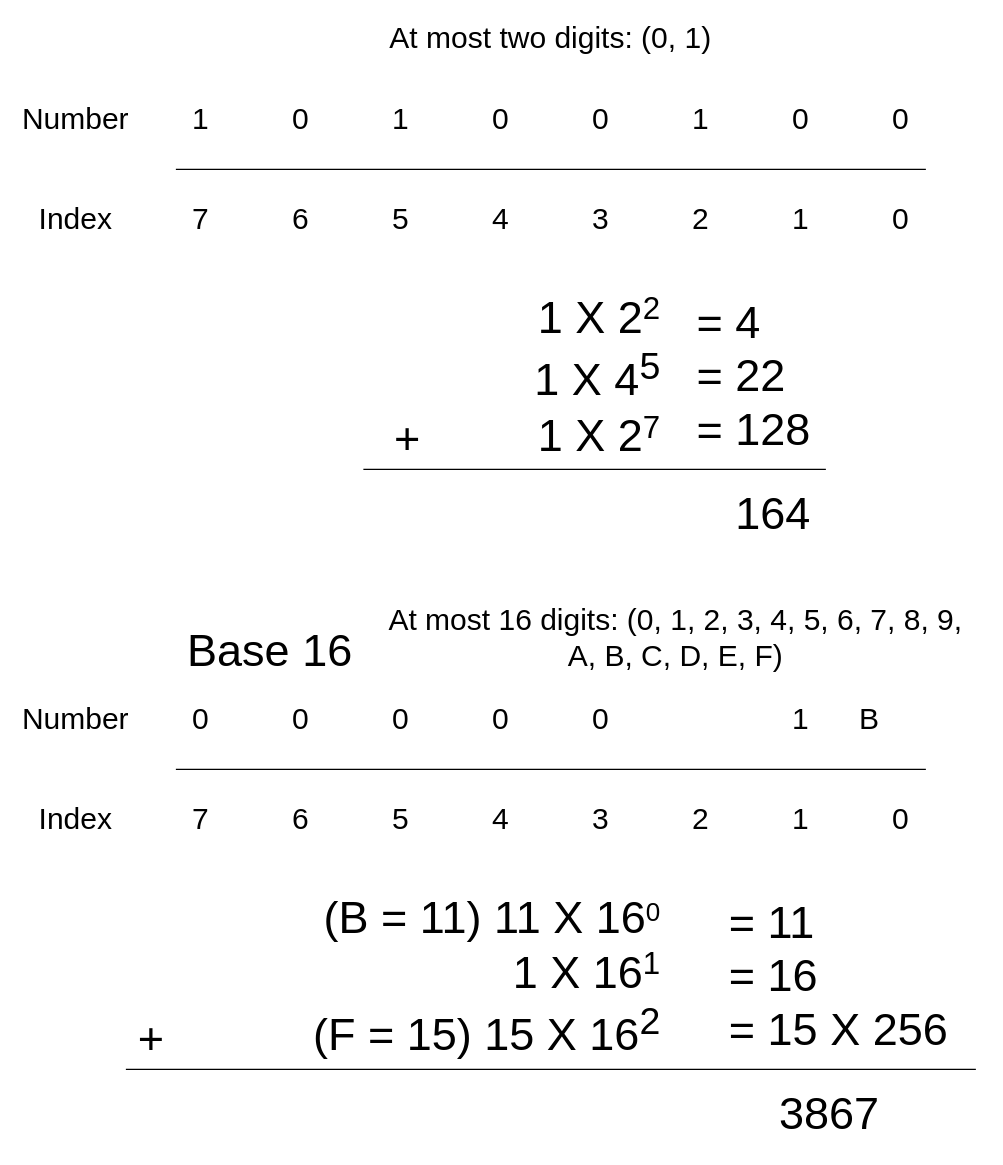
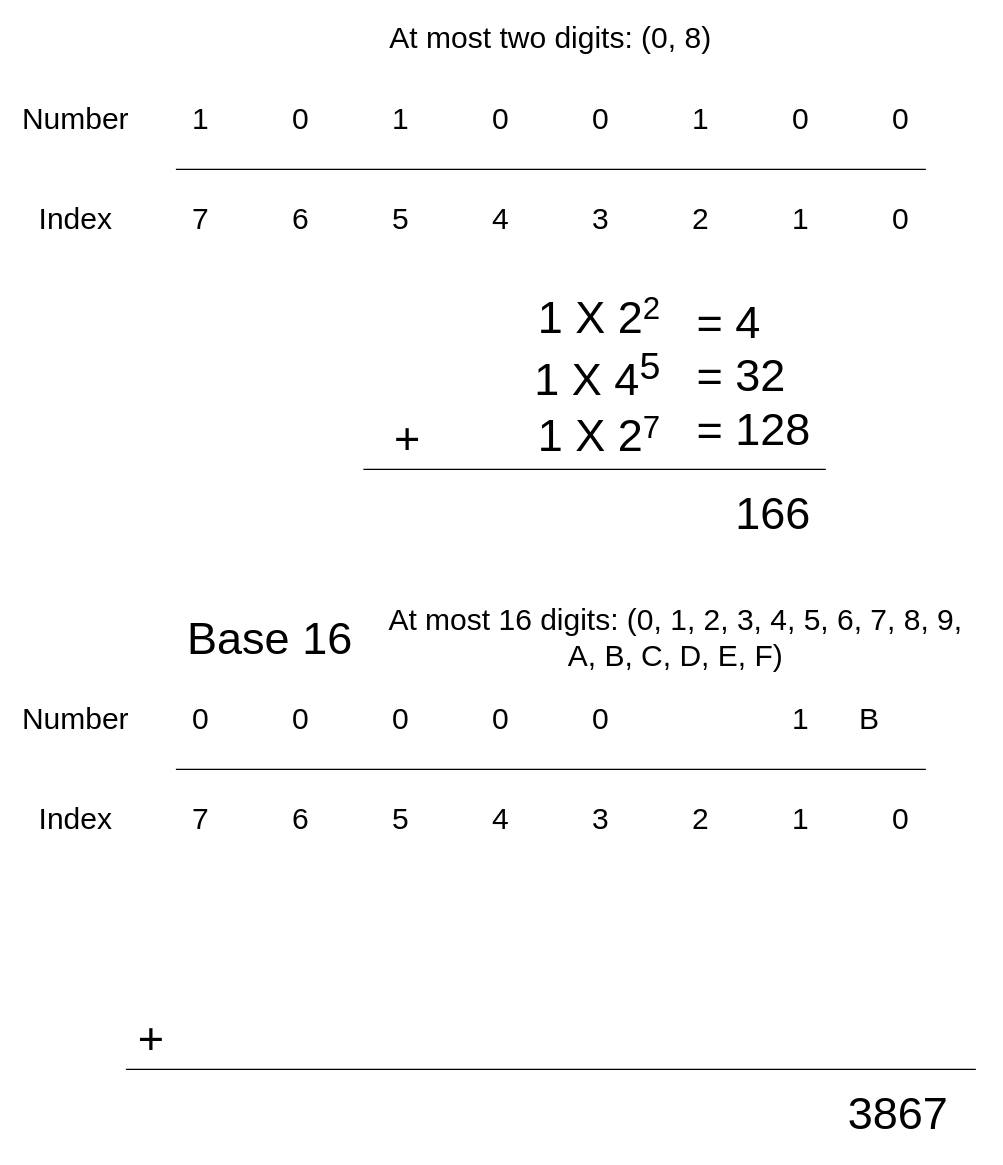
node "At most two digits: (0, 1)": label "At most two digits: (0, 1)" -> "At most two digits: (0, 8)"
node "= 4 = 22 = 128": label "= 4 = 22 = 128" -> "= 4 = 32 = 128"
node "164": label "164" -> "166"
node "Base 16": moved (269, 651) -> (269, 638)
node "(B = 11) 11 X 160 1 X 161 (F = 15) 15 X 162": removed
node "= 11 = 16 = 15 X 256": removed
node "3867": moved (763, 1113) -> (832, 1113)
